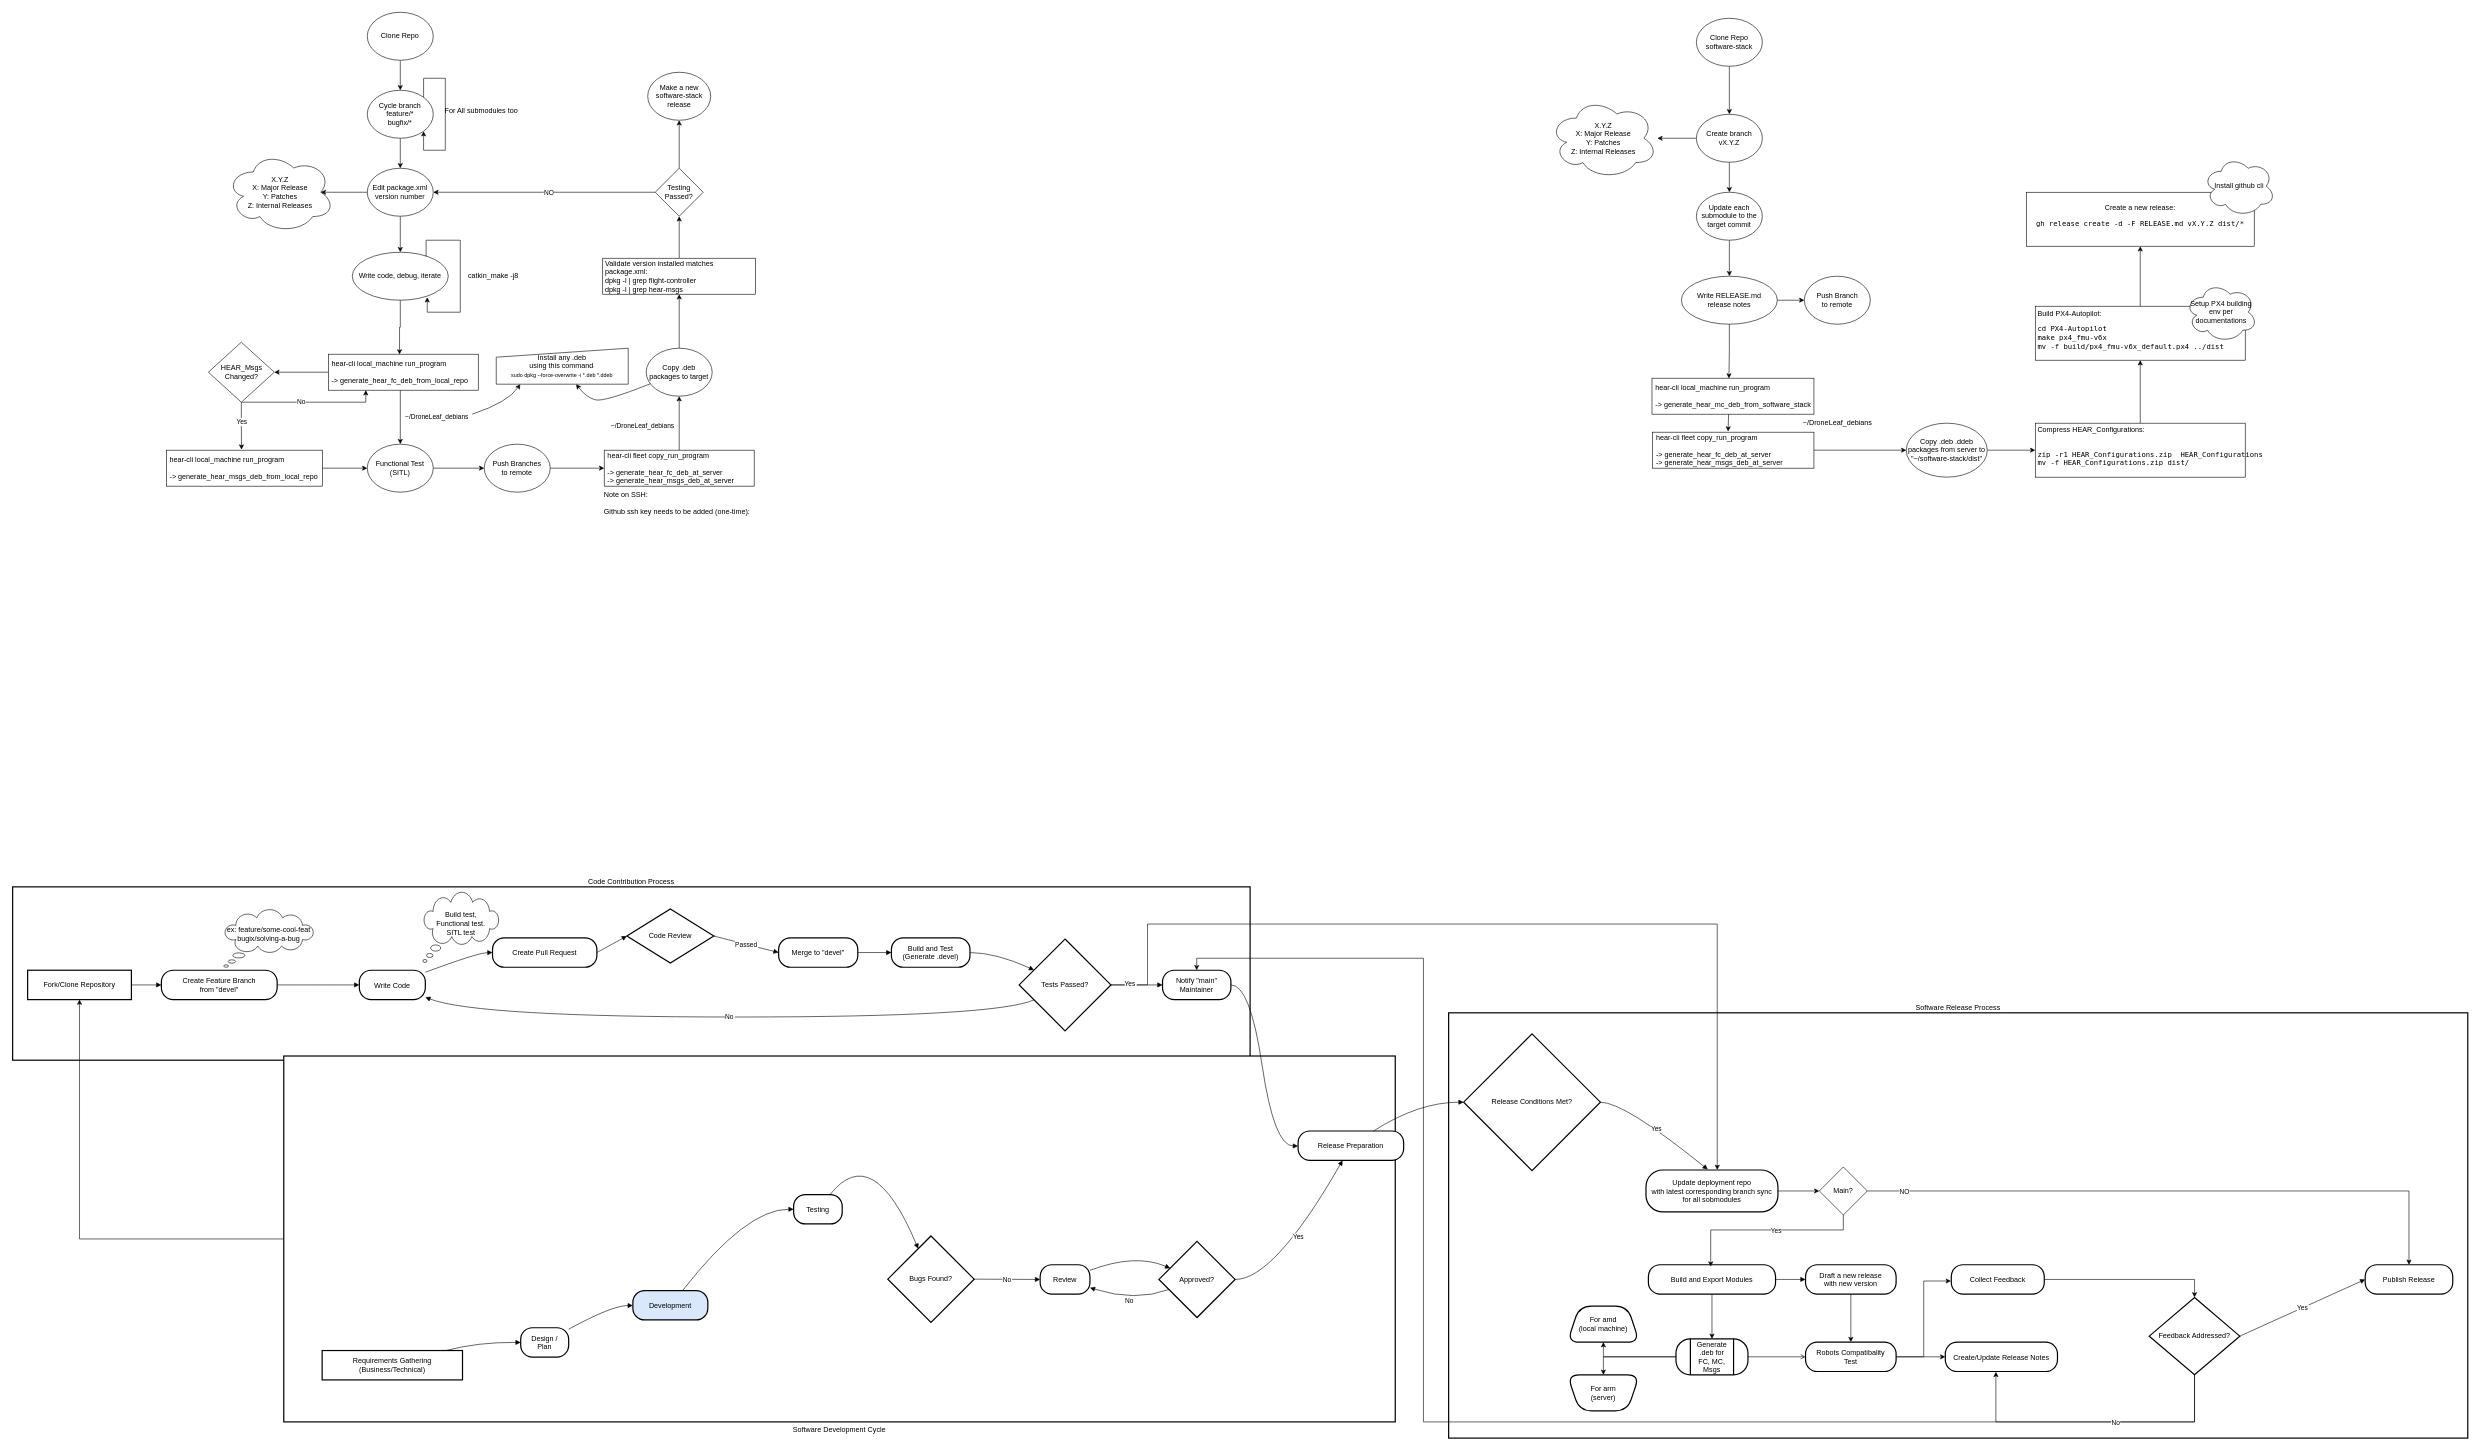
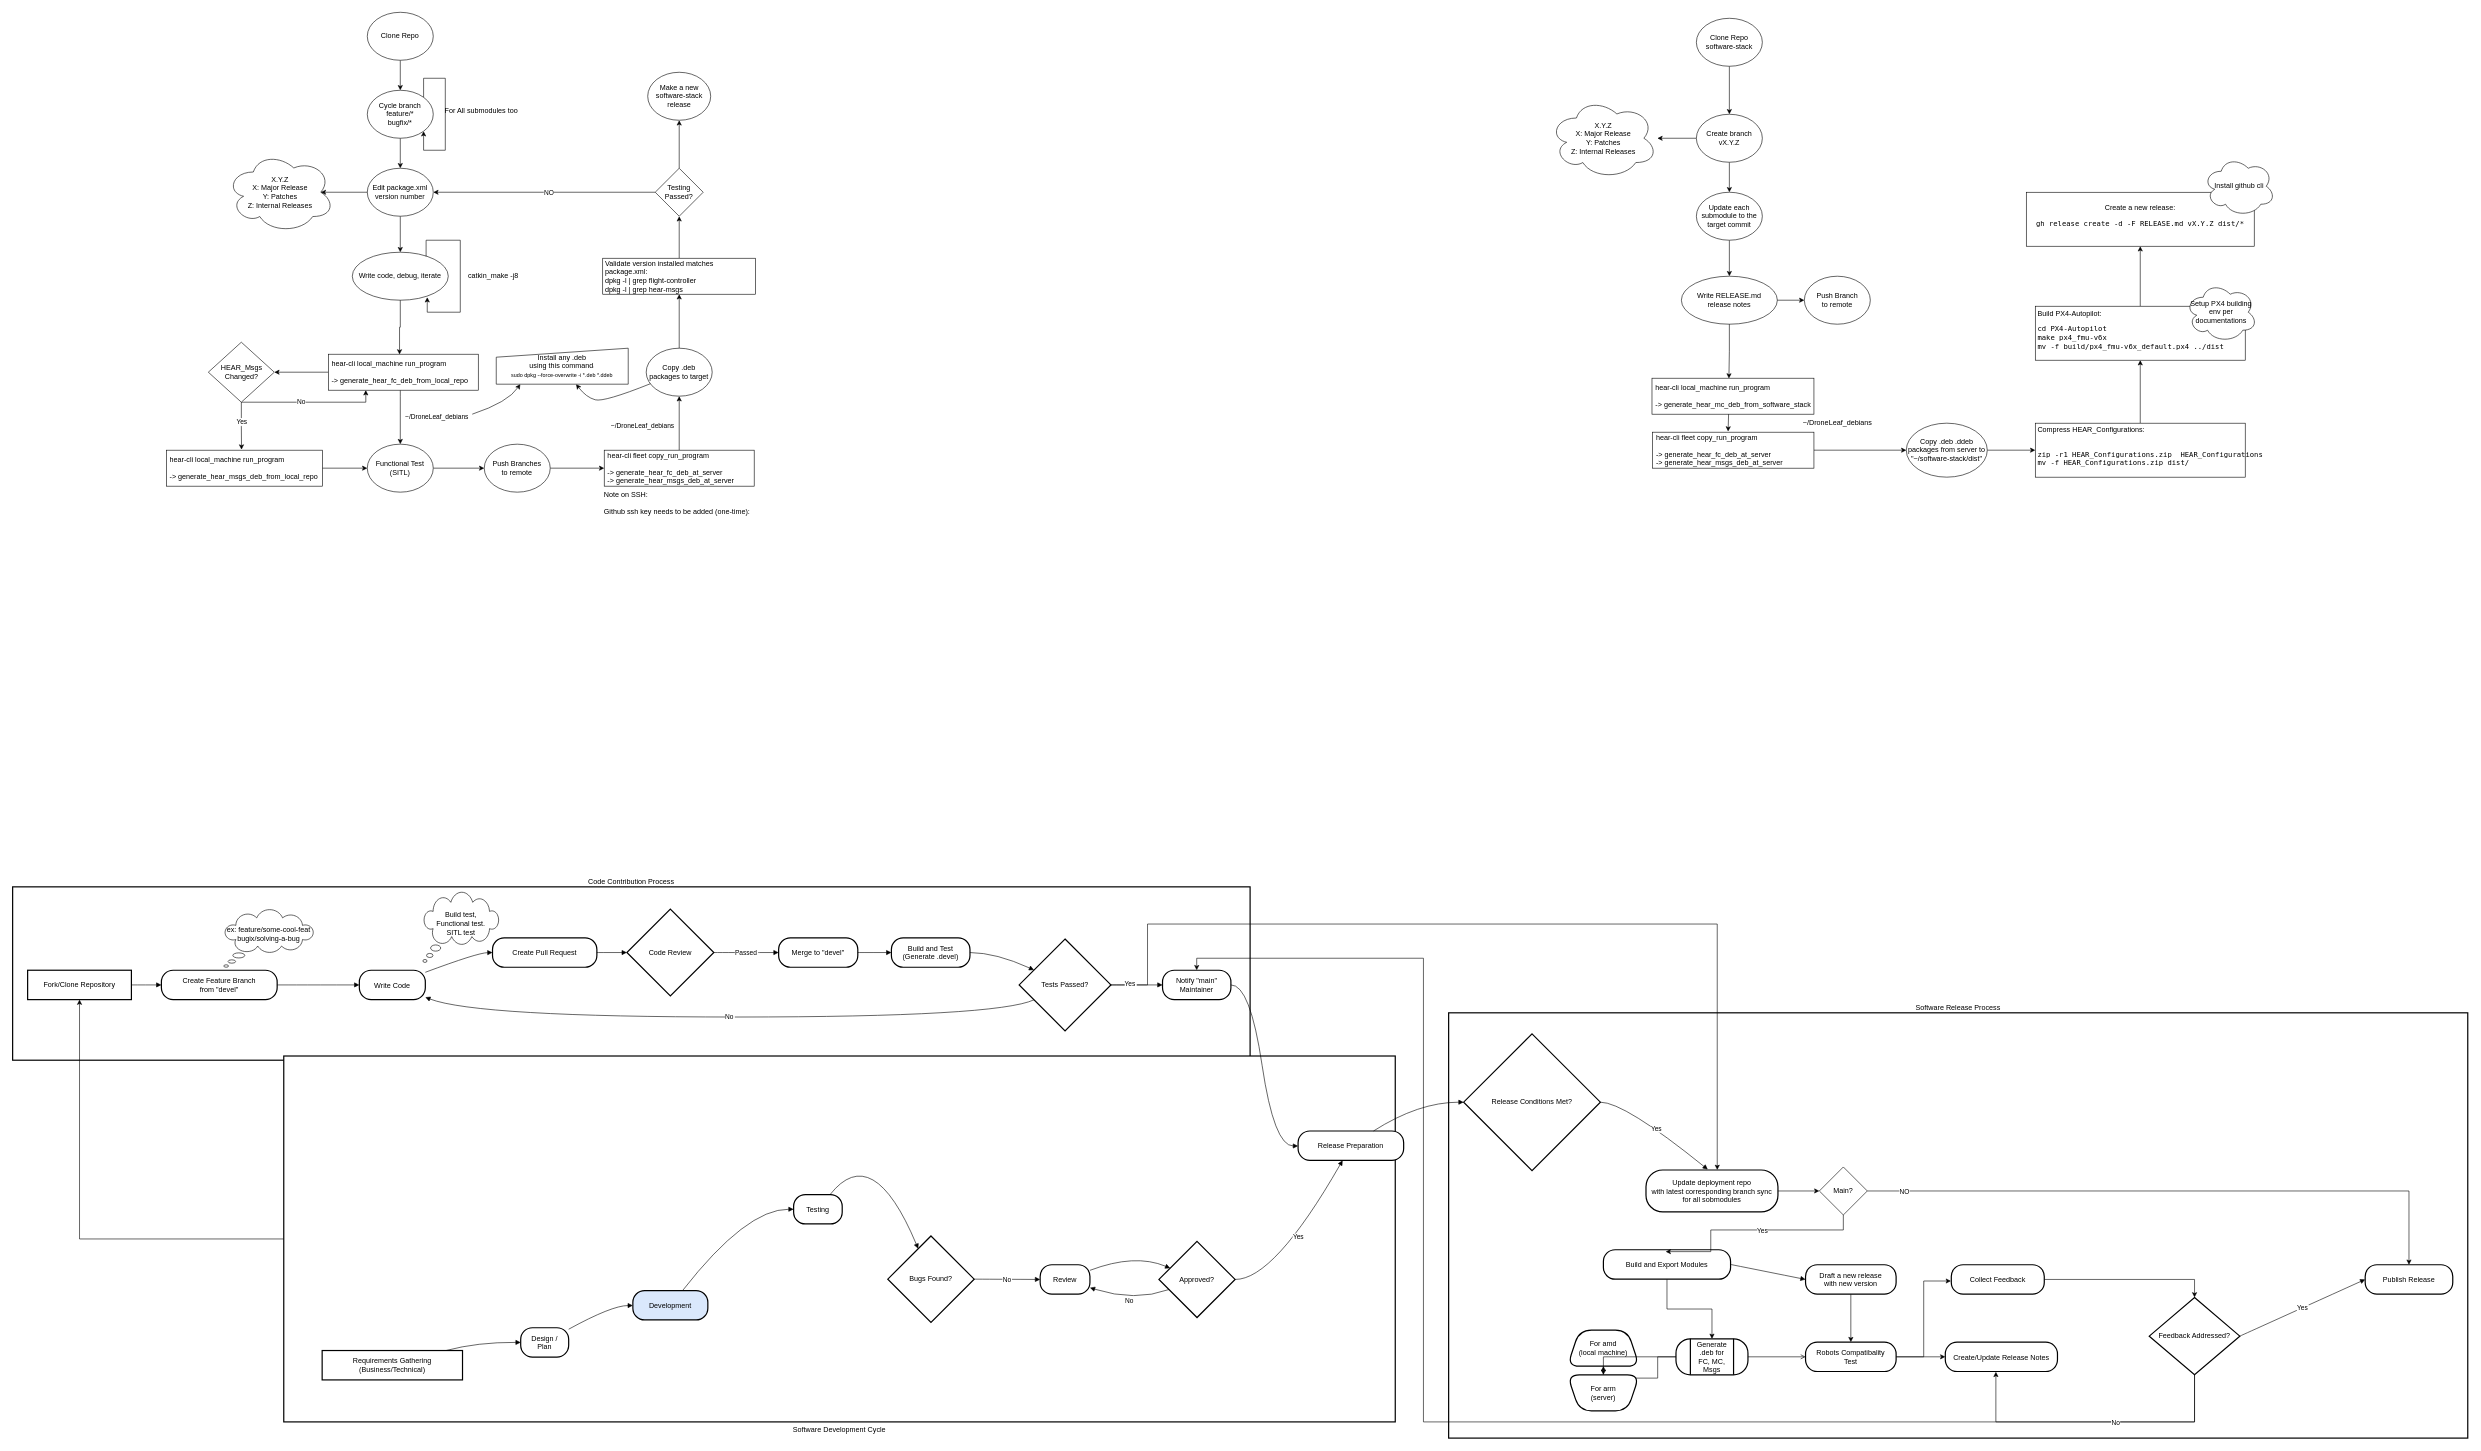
node "Code Review": size 87x54 -> 87x87
node "Build and Export Modules": moved (1712, 1280) -> (1667, 1265)
node "For amd (local machine)": moved (1604, 1325) -> (1604, 1349)
